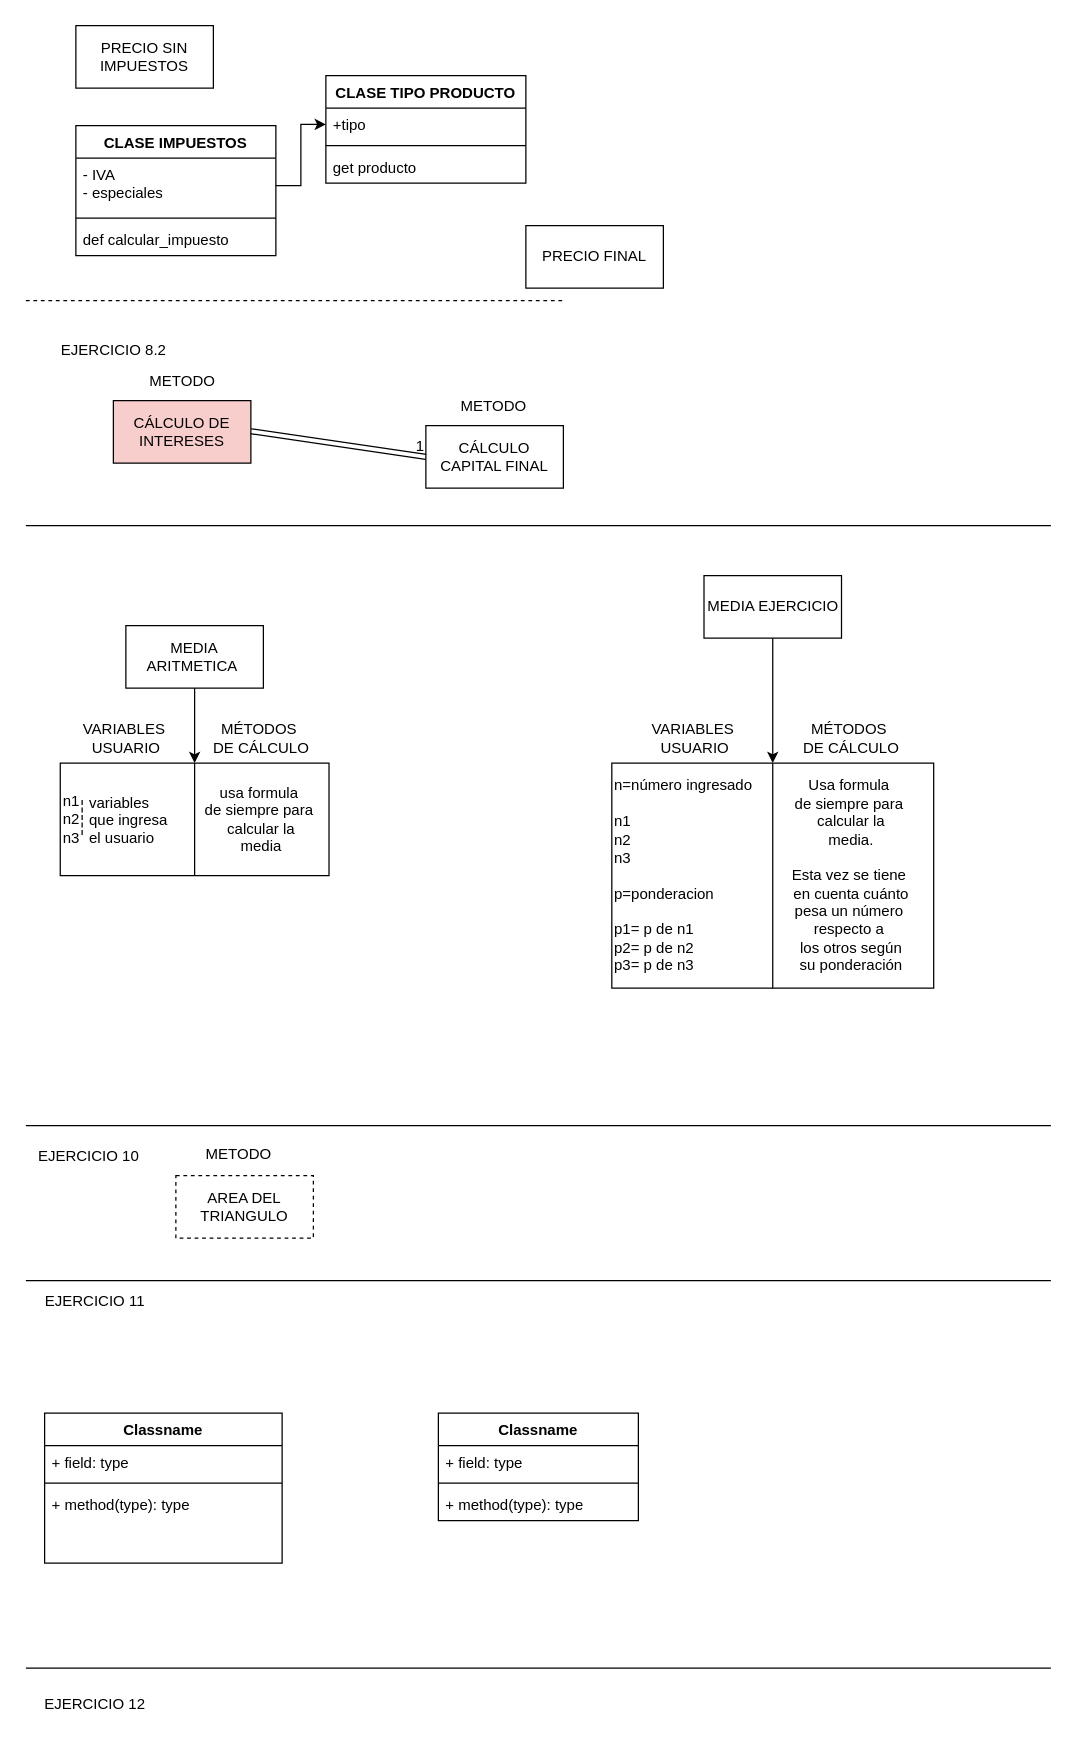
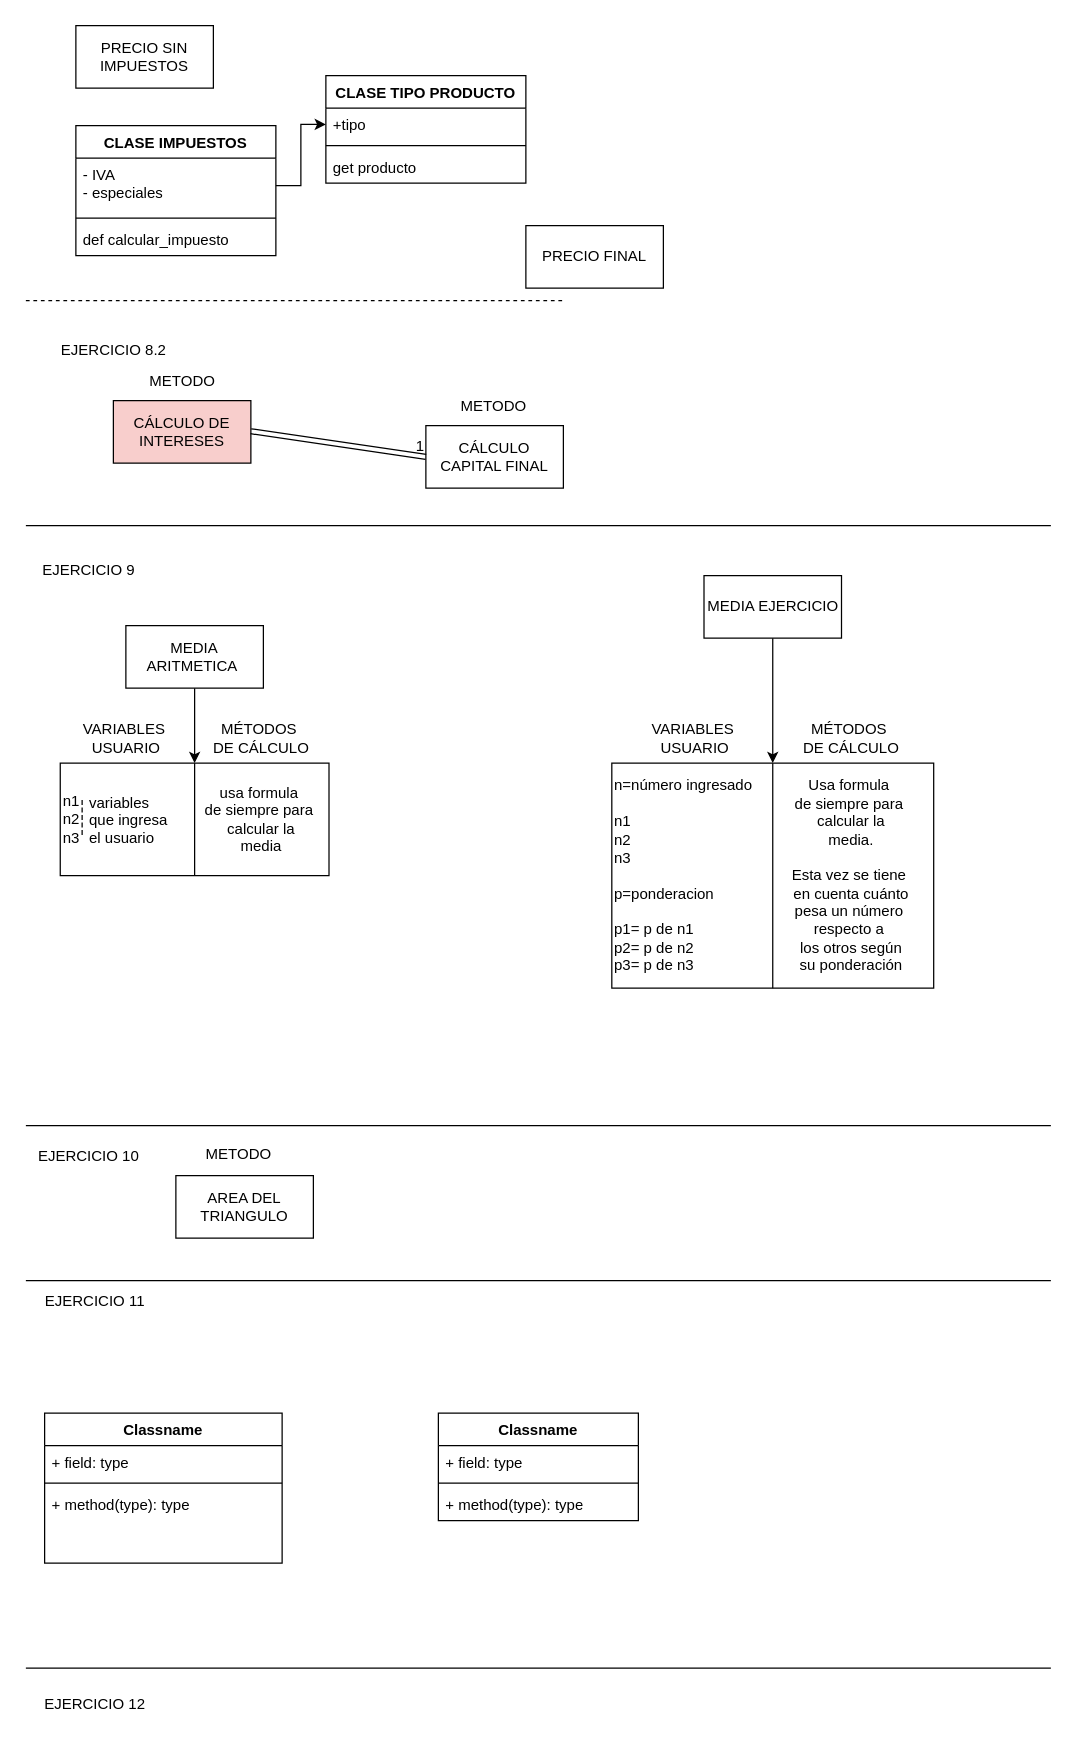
node "EJERCICIO 9": added
node "AREA DEL TRIANGULO": style dashed -> solid
